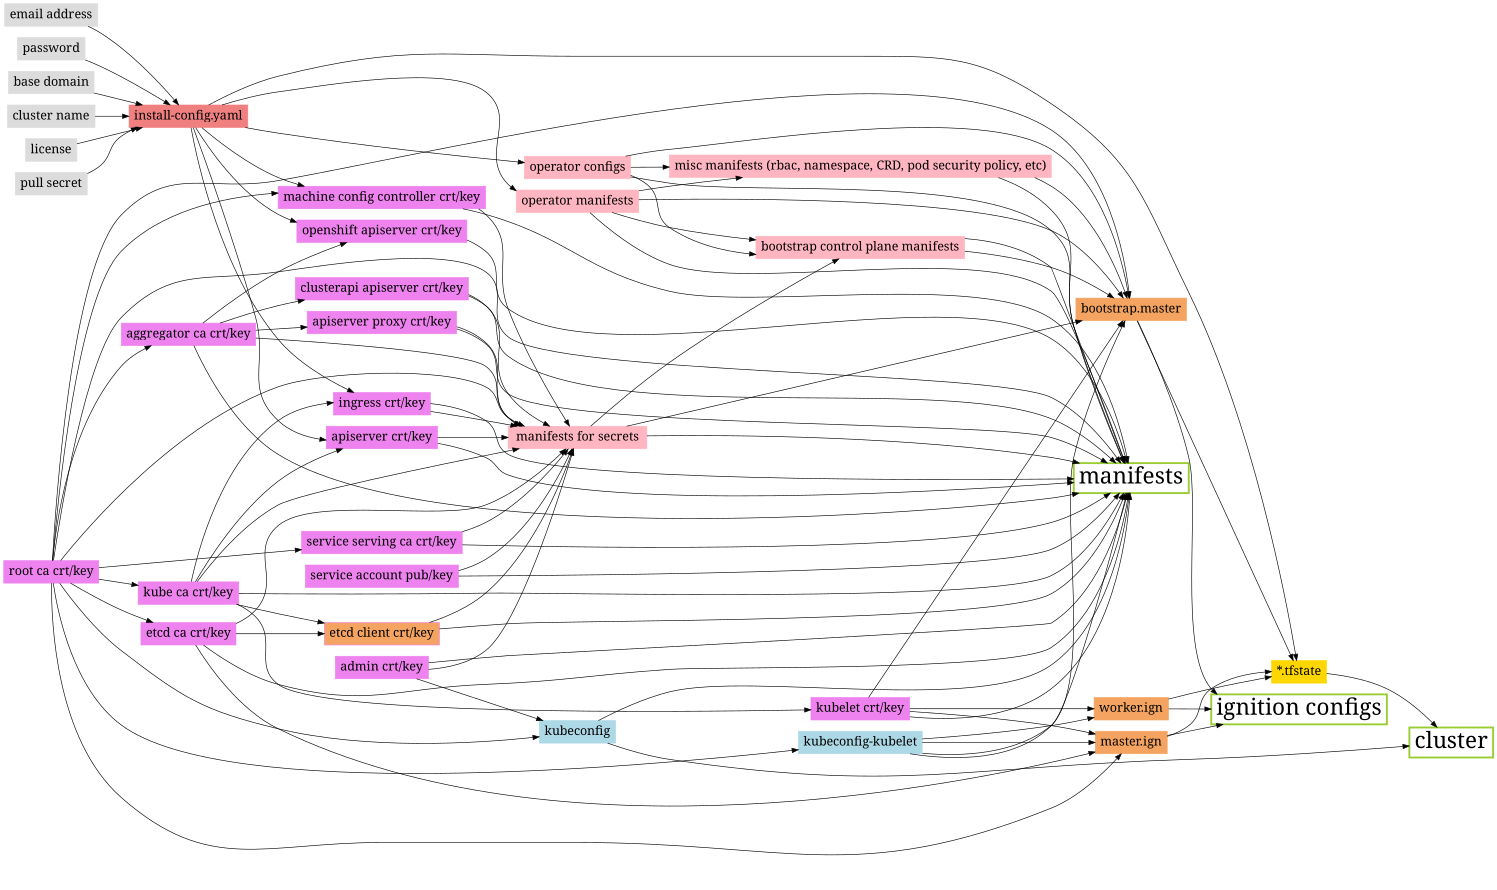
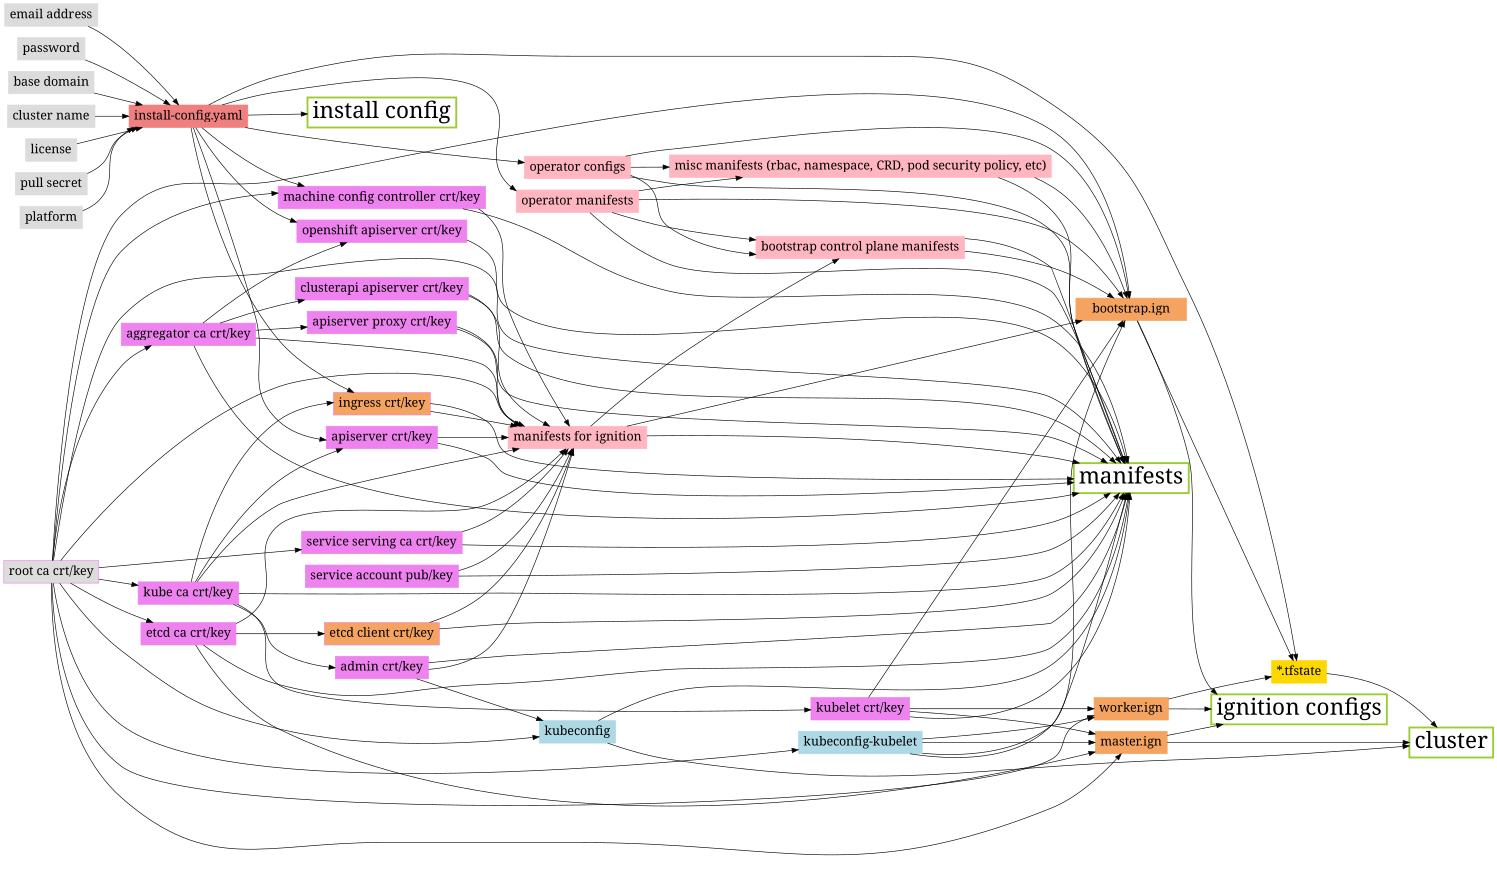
node "install config": added
node "platform": added
node "bootstrap.master": label "bootstrap.master" -> "bootstrap.ign"
node "ingress crt/key": fillcolor violet -> sandybrown
node "manifests for secrets": label "manifests for secrets" -> "manifests for ignition"
node "root ca crt/key": fillcolor violet -> gainsboro
edge "kube ca crt/key" -> "etcd client crt/key": now "kube ca crt/key" -> "admin crt/key"
edge "master.ign" -> "*.tfstate": now "master.ign" -> "cluster"
edge "root ca crt/key" -> "worker.ign": added
